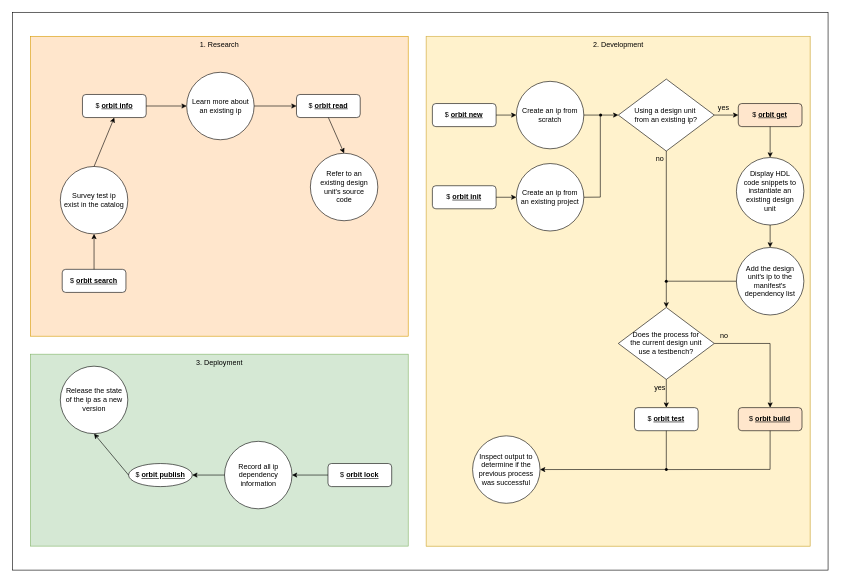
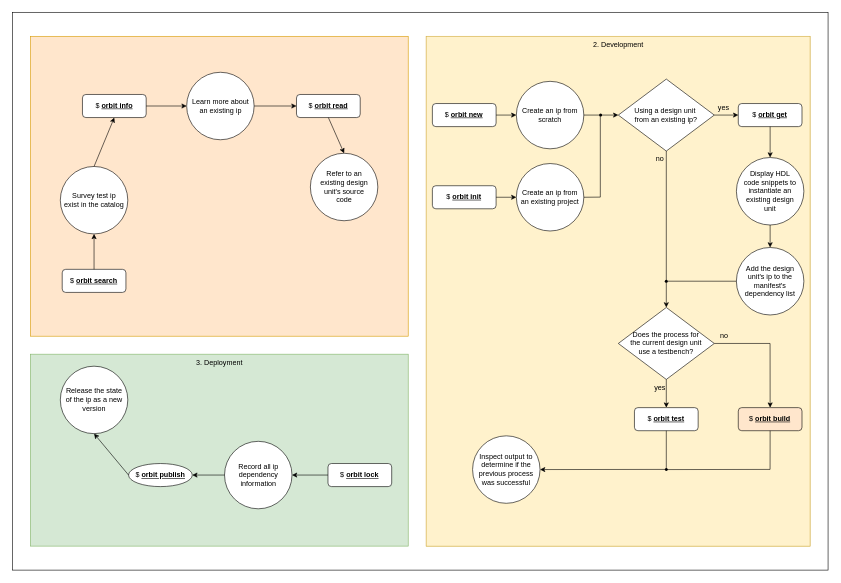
node "1. Research": removed
node "$ orbit get": fillcolor #ffe6cc -> #ffffff
